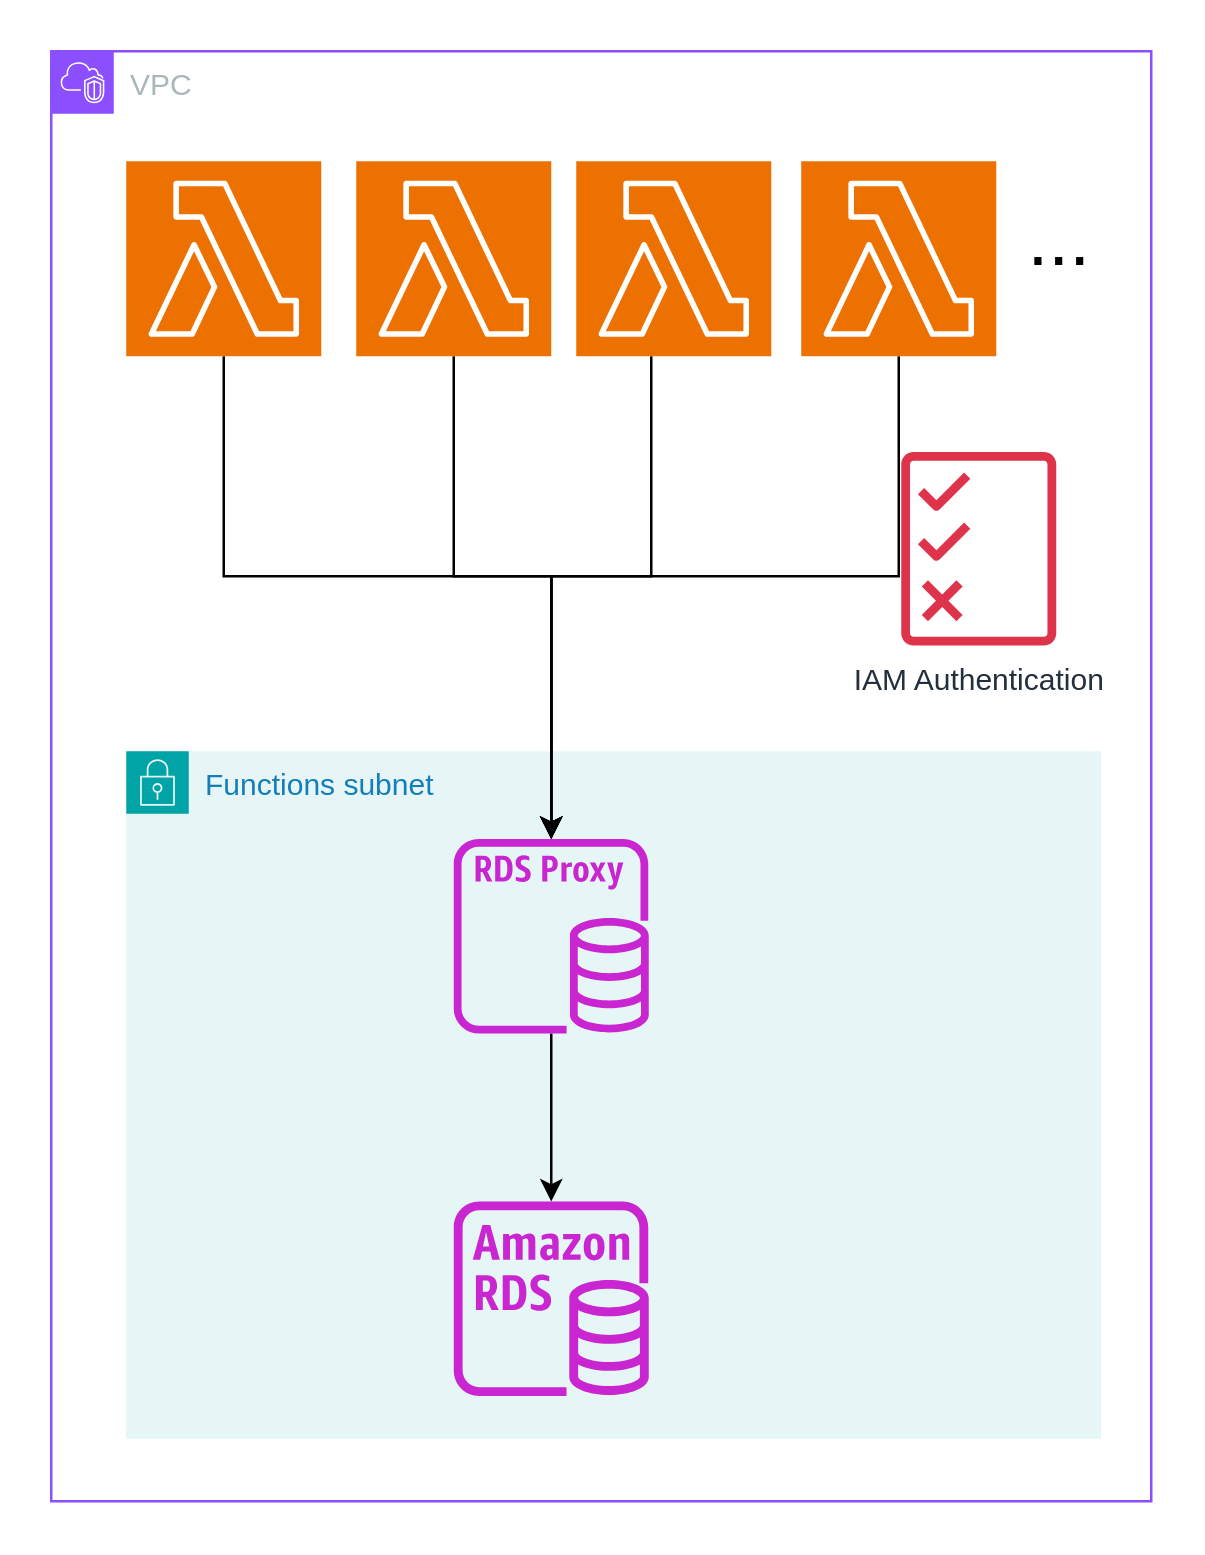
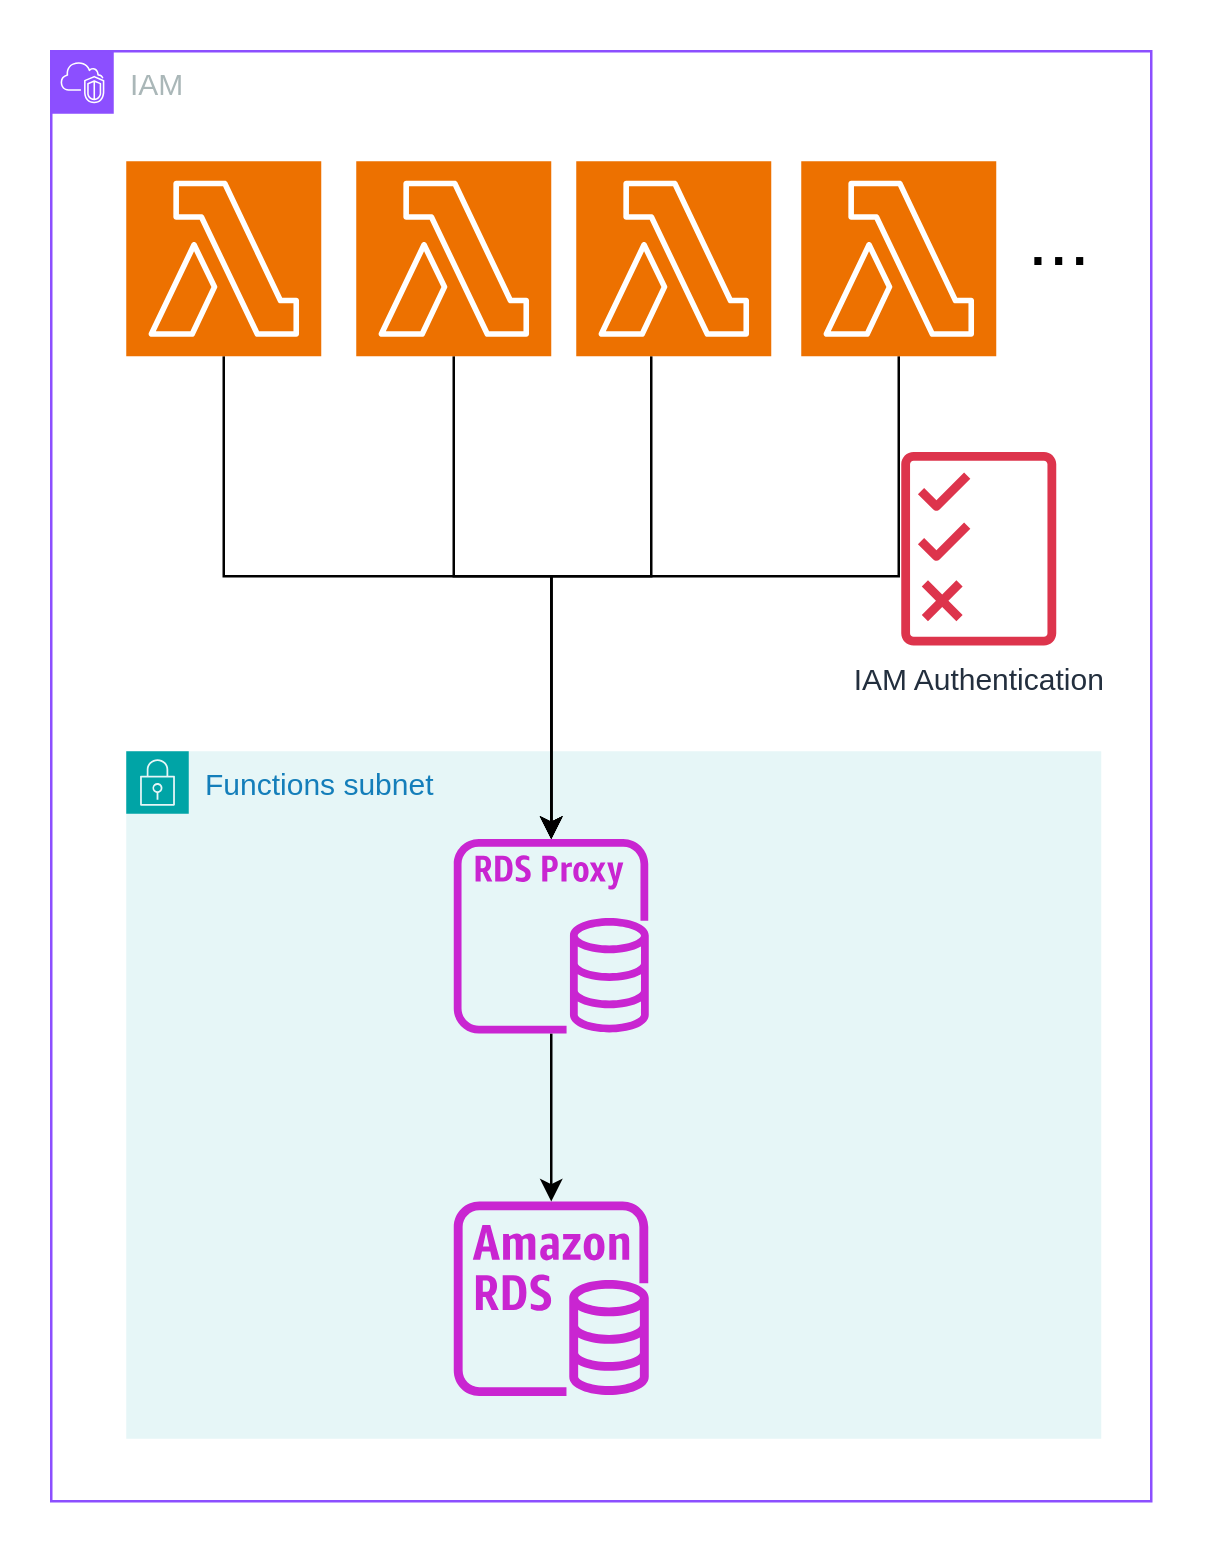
node "VPC": label "VPC" -> "IAM"
